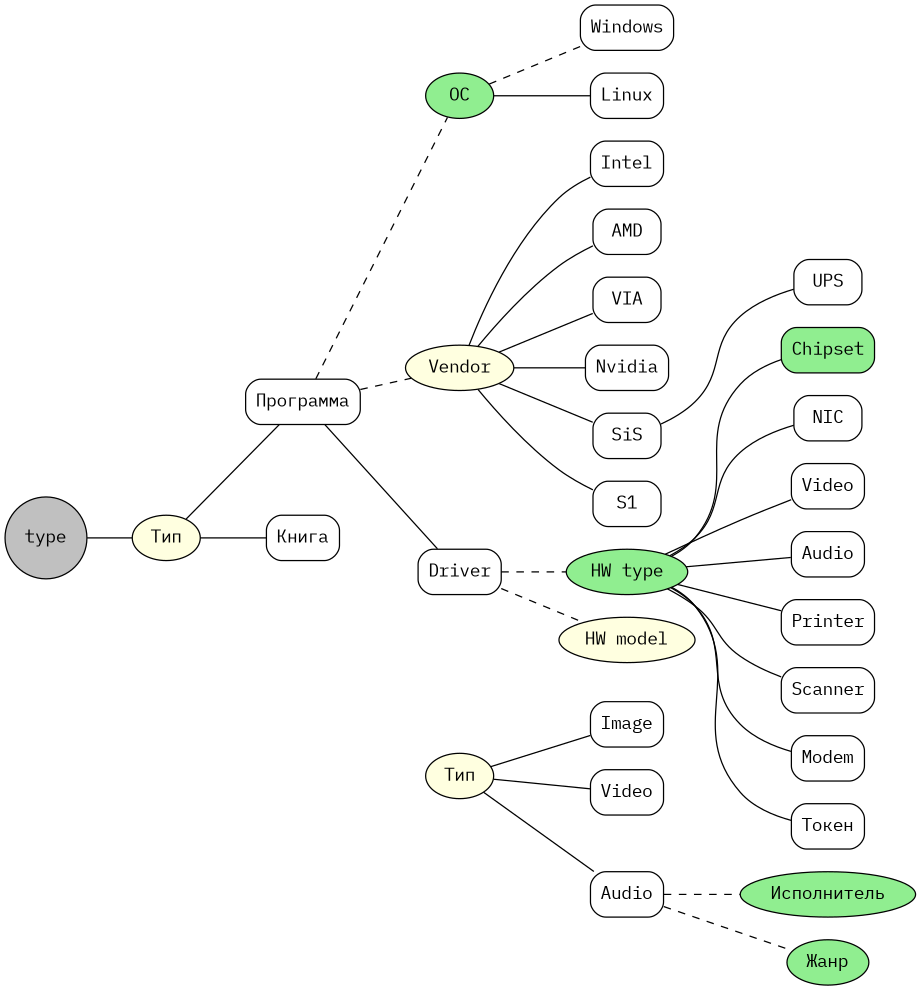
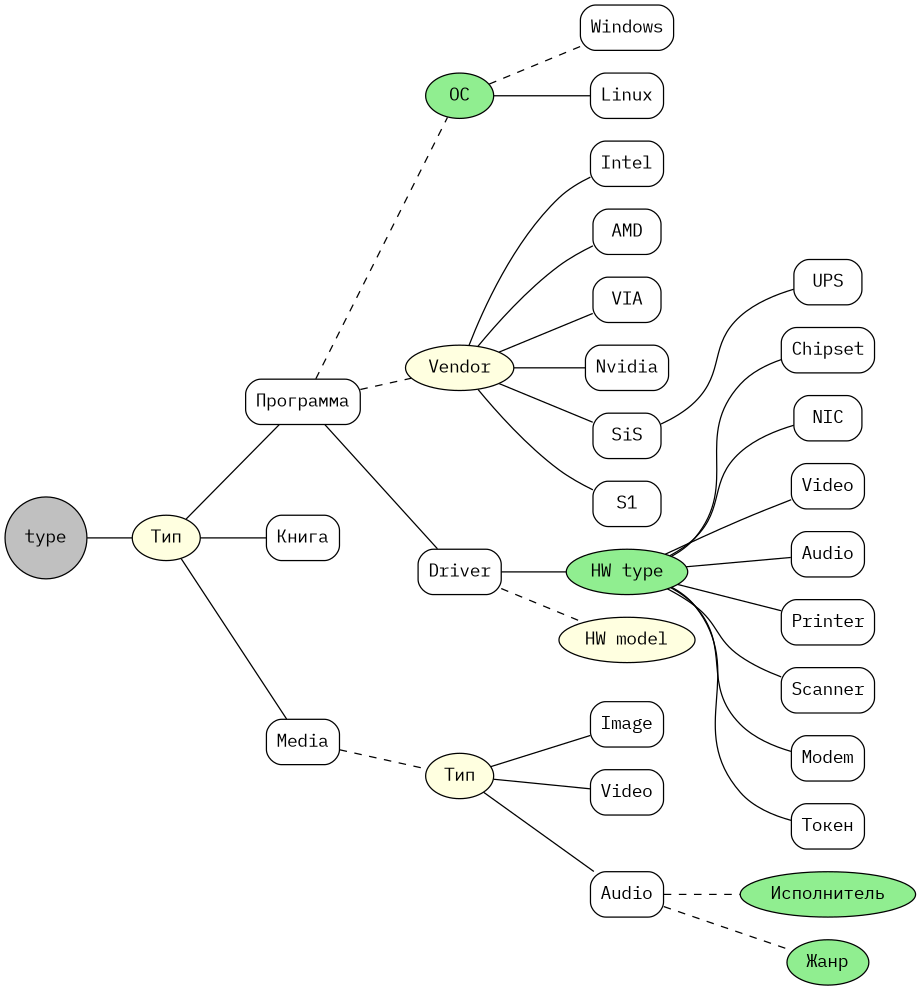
node "Chipset": fillcolor lightgreen -> white
edge "Driver" -- "HW type": style dashed -> solid
node "Media": added
